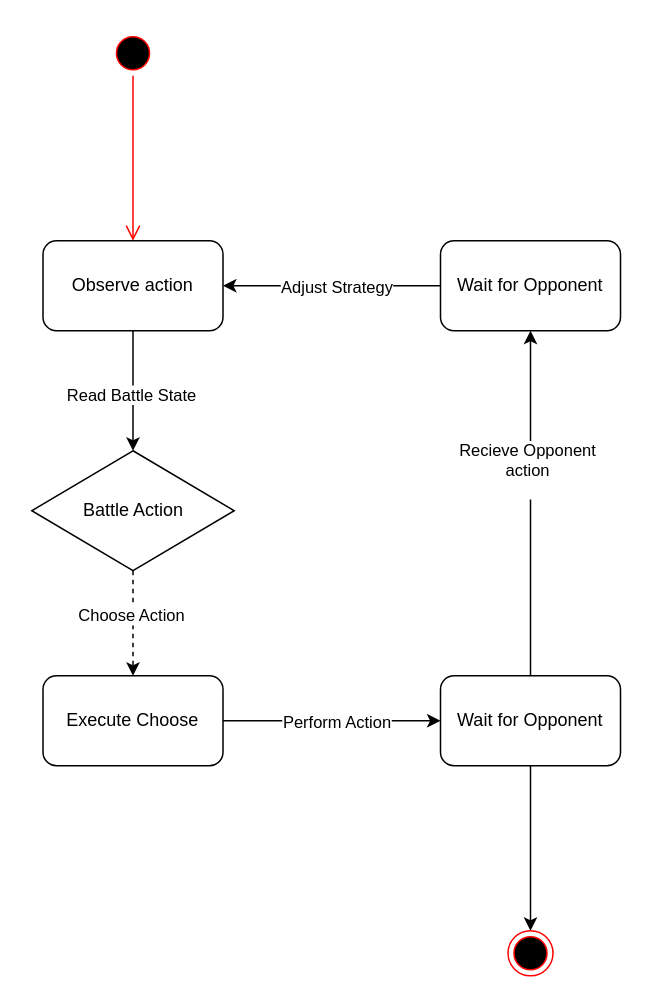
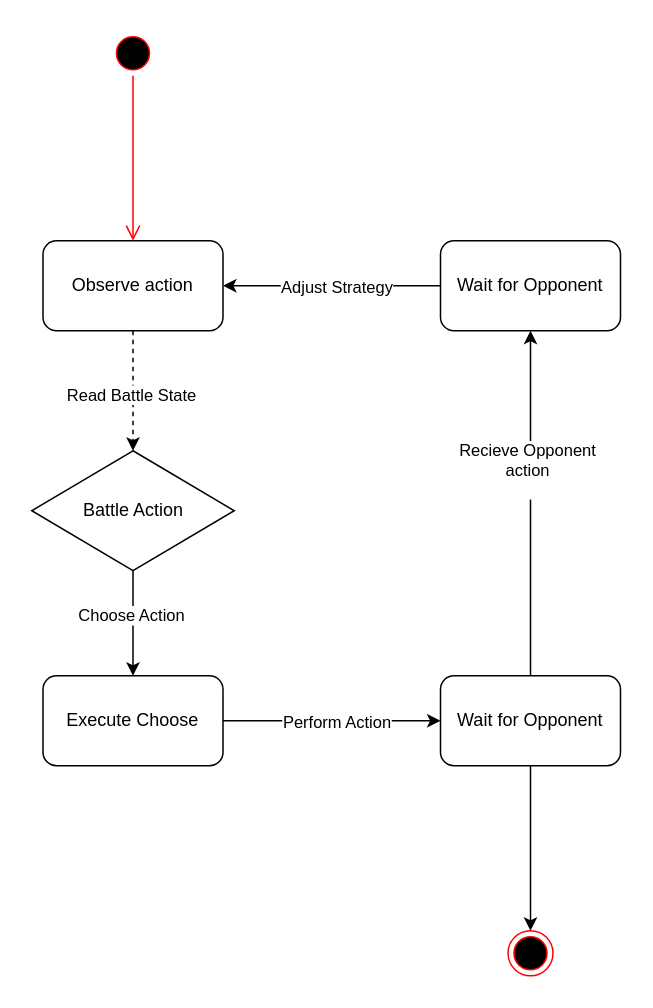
edge "Observe action" -> "Battle Action": style solid -> dashed
edge "Battle Action" -> "Execute Choose": style dashed -> solid
